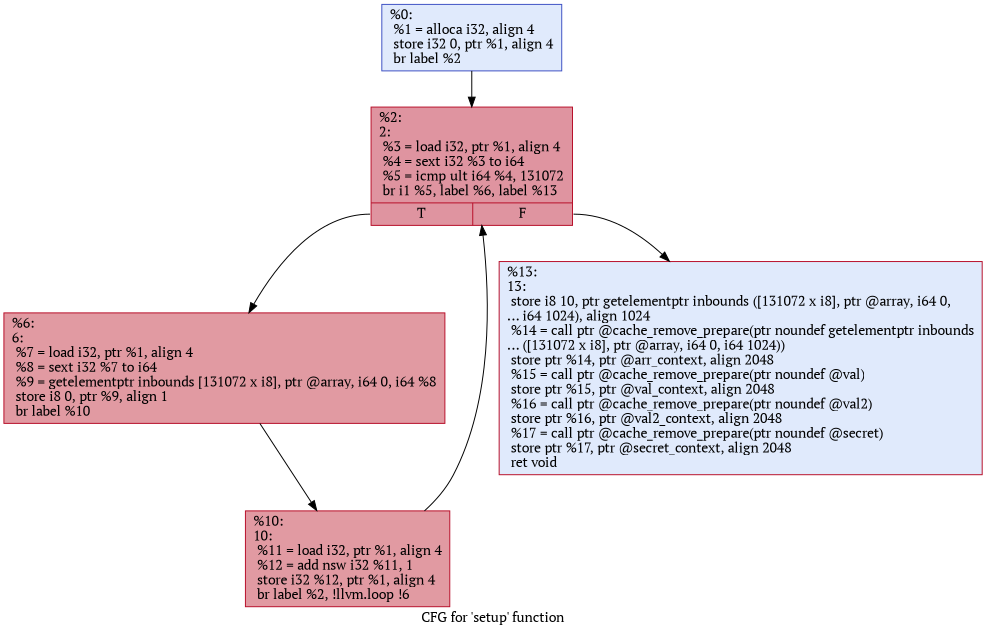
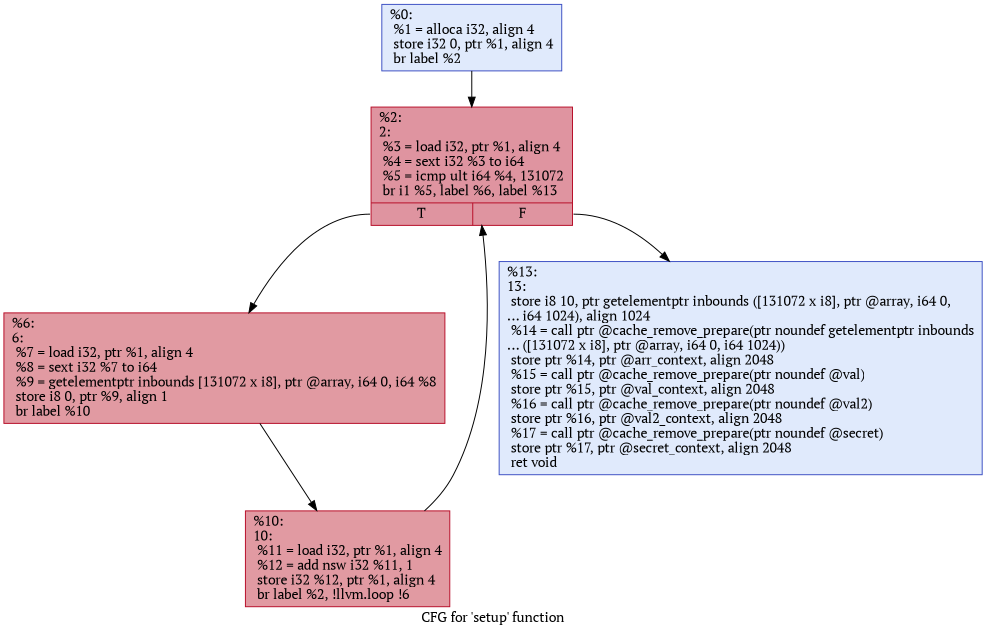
node "%13:": color #b70d28ff -> #3d50c3ff
